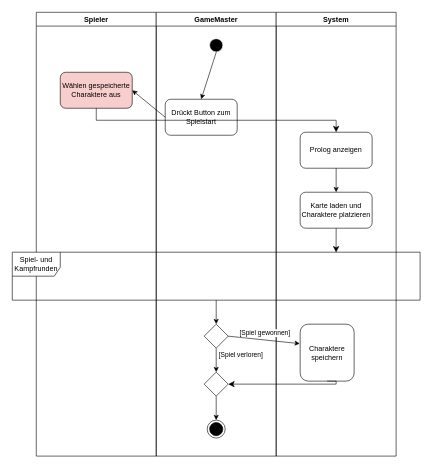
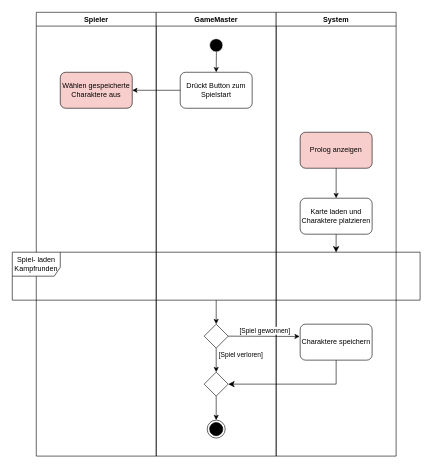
node "Drückt Button zum Spielstart": moved (201, 117) -> (216, 90)
edge "Wählen gespeicherte Charaktere aus" -> "Prolog anzeigen": removed
node "Prolog anzeigen": fillcolor #ffffff -> #f8cecc
node "Karte laden und Charaktere platzieren": moved (336, 210) -> (336, 216)
node "Spiel- und Kampfrunden": label "Spiel- und Kampfrunden" -> "Spiel- laden Kampfrunden"
node "Charaktere speichern": size 54x57 -> 72x36
